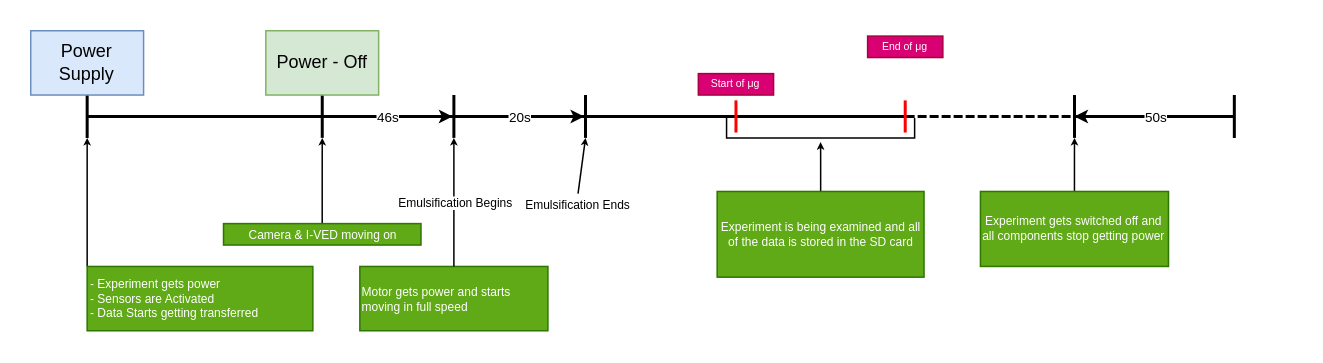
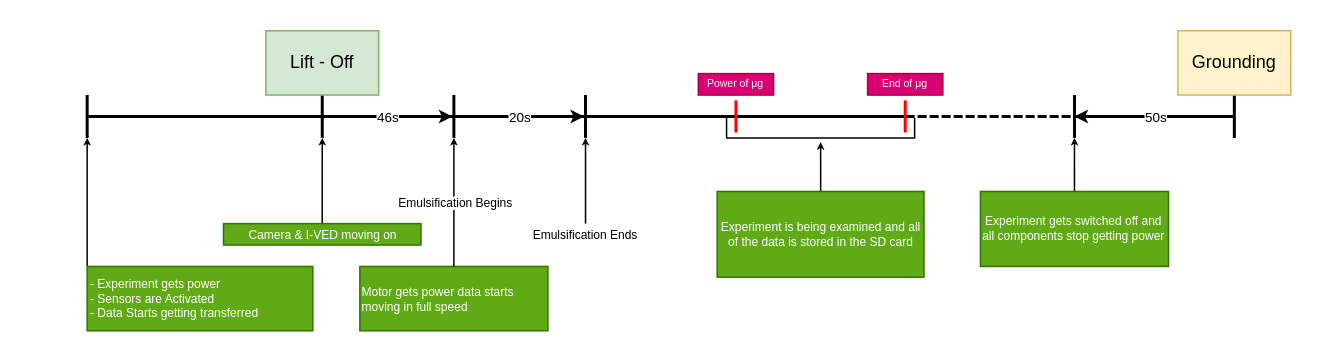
node "End of μg": moved (905, 47) -> (905, 84)
node "Power - Off": label "Power - Off" -> "Lift - Off"
node "Power Supply": removed
node "Grounding": added
node "Start of μg": label "Start of μg" -> "Power of μg"
node "Emulsification Ends": moved (578, 204) -> (586, 234)
node "Motor gets power and starts moving in full speed": label "Motor gets power and starts moving in full speed" -> "Motor gets power data starts moving in full speed"
